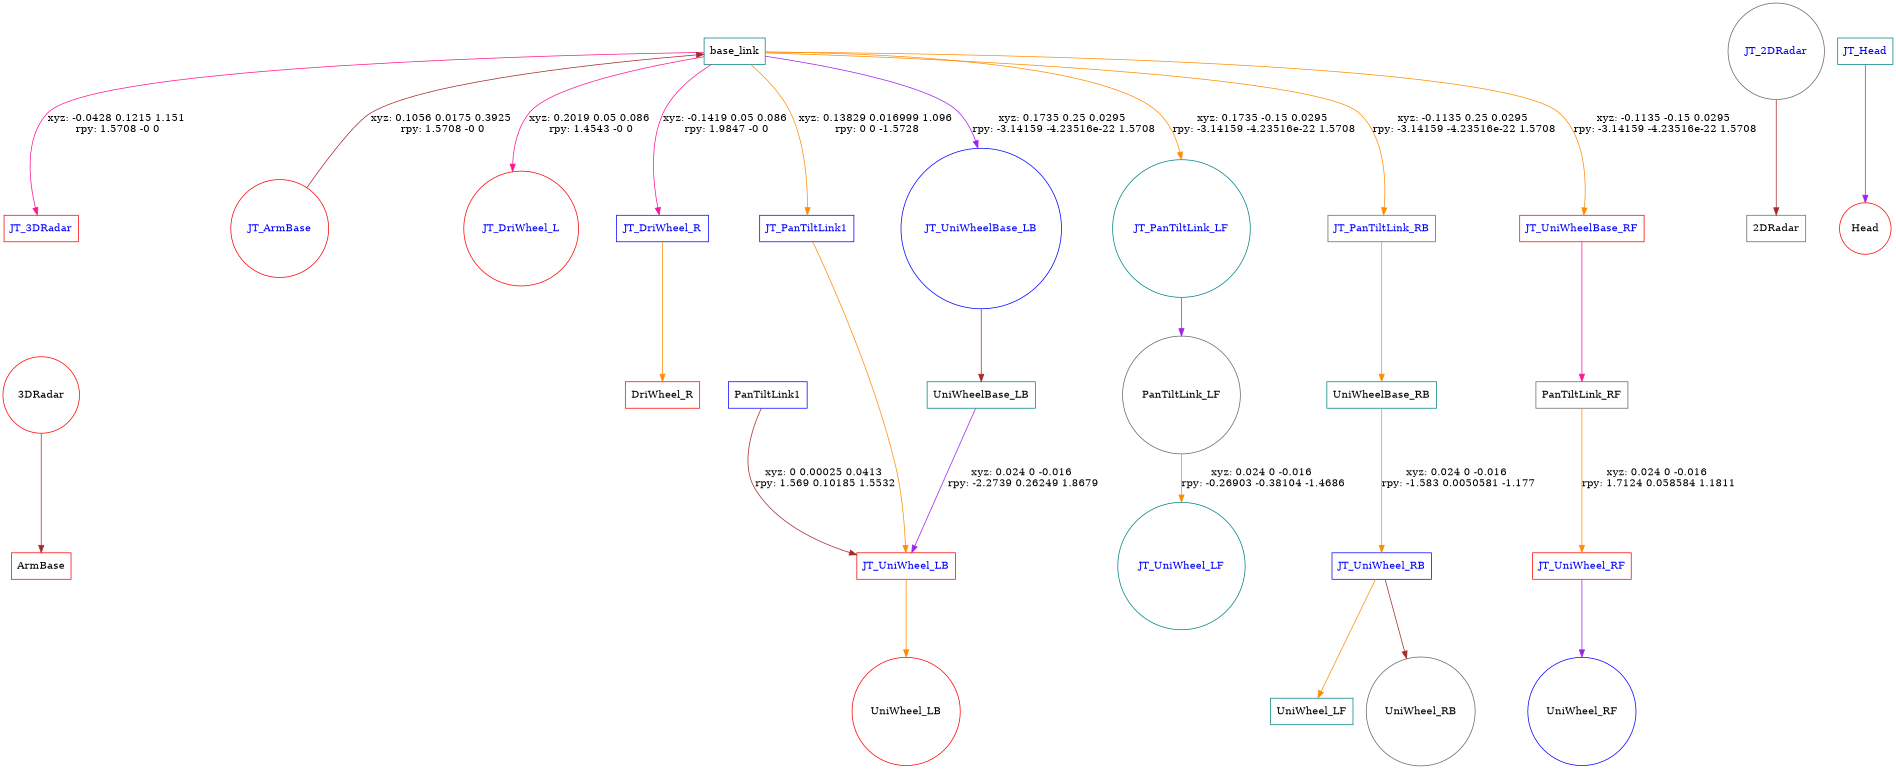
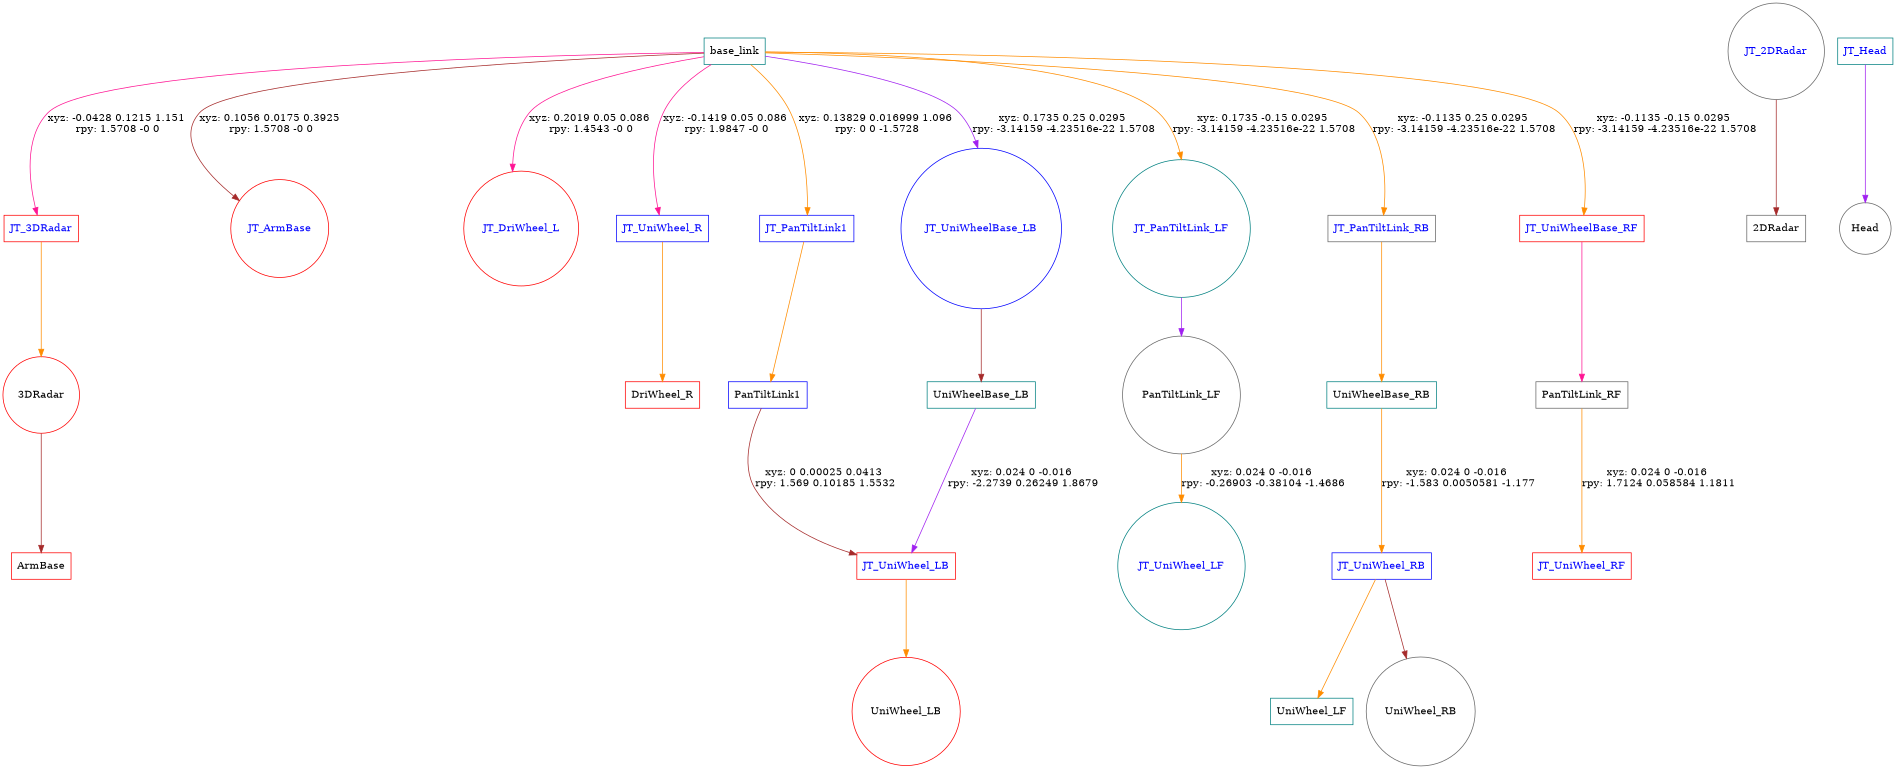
edge "JT_ArmBase" -> "base_link": reversed
node "JT_DriWheel_R": label "JT_DriWheel_R" -> "JT_UniWheel_R"
node "Head": color red -> gray40
edge "JT_3DRadar" -> "3DRadar": added
edge "JT_PanTiltLink1" -> "JT_UniWheel_LB": now "JT_PanTiltLink1" -> "PanTiltLink1"
node "UniWheel_RF": removed
